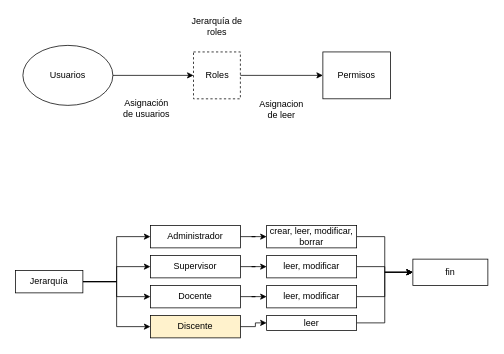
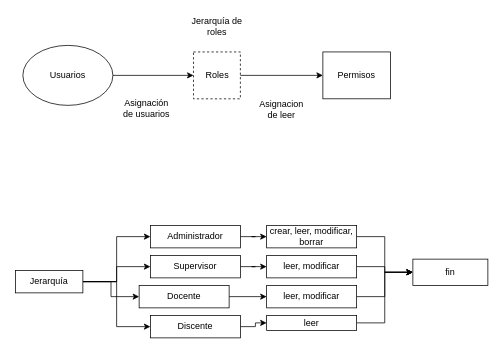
node "Docente": moved (195, 297) -> (184, 297)
node "Discente": fillcolor #fff2cc -> #ffffff
